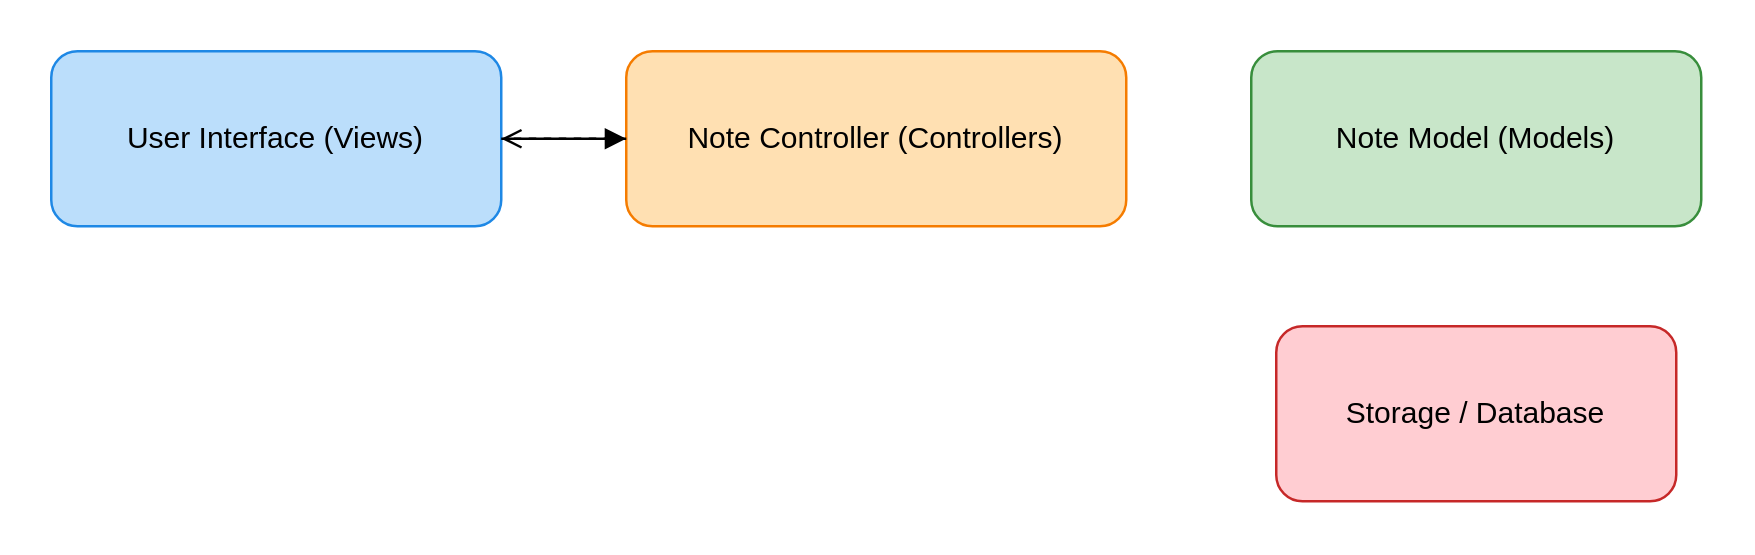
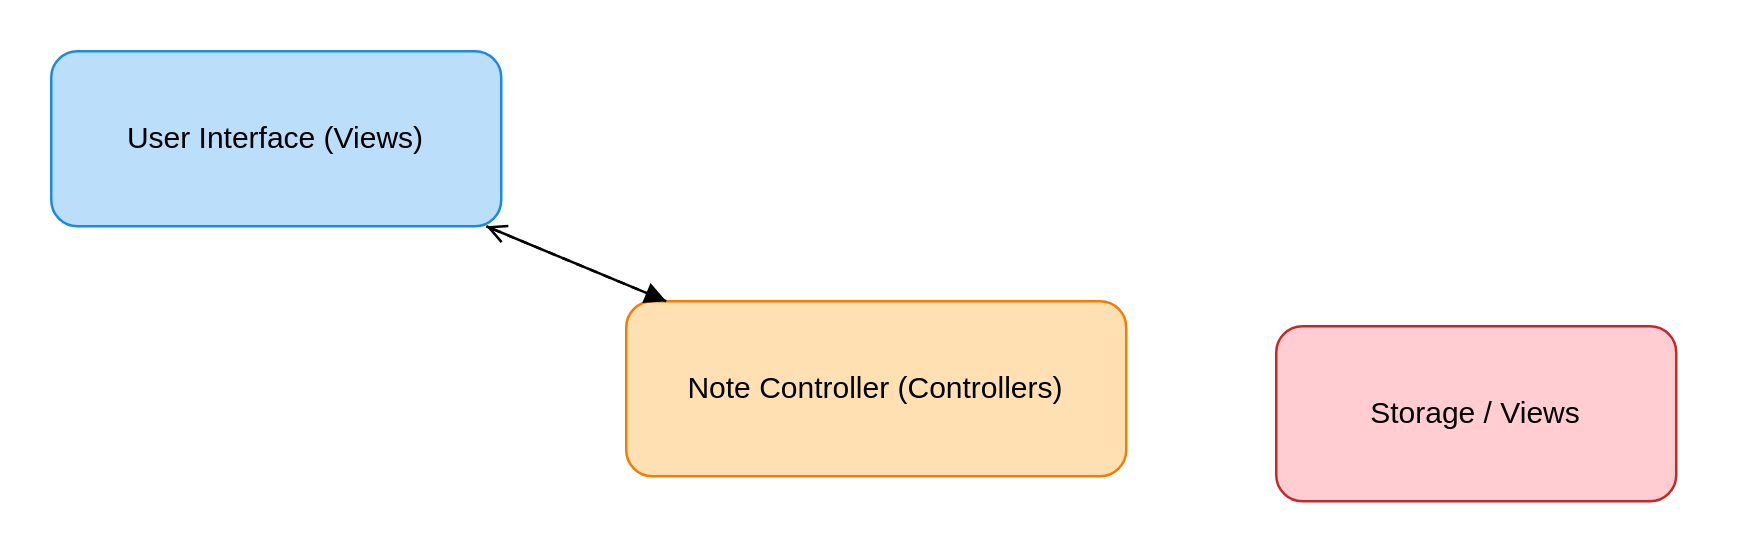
node "Note Controller (Controllers)": moved (876, 139) -> (876, 389)
node "Note Model (Models)": removed
node "Storage / Database": label "Storage / Database" -> "Storage / Views"
